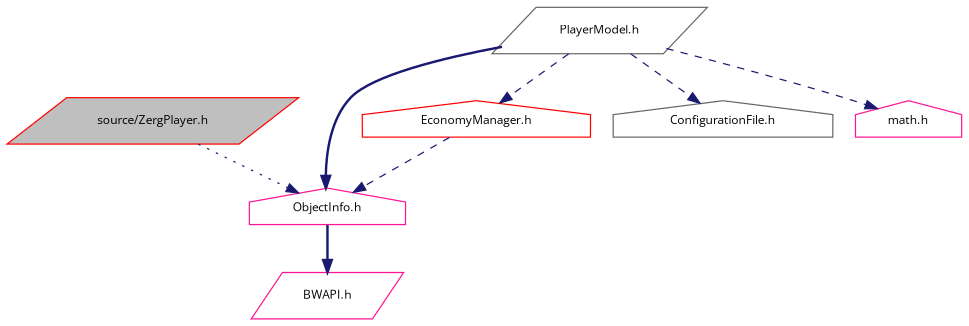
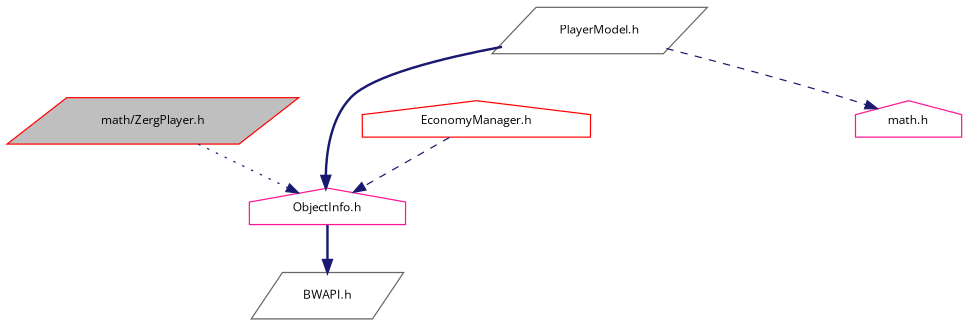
edge "PlayerModel.h" -> "EconomyManager.h": removed
node "source/ZergPlayer.h": label "source/ZergPlayer.h" -> "math/ZergPlayer.h"
node "ConfigurationFile.h": removed
node "BWAPI.h": color deeppink -> gray40
